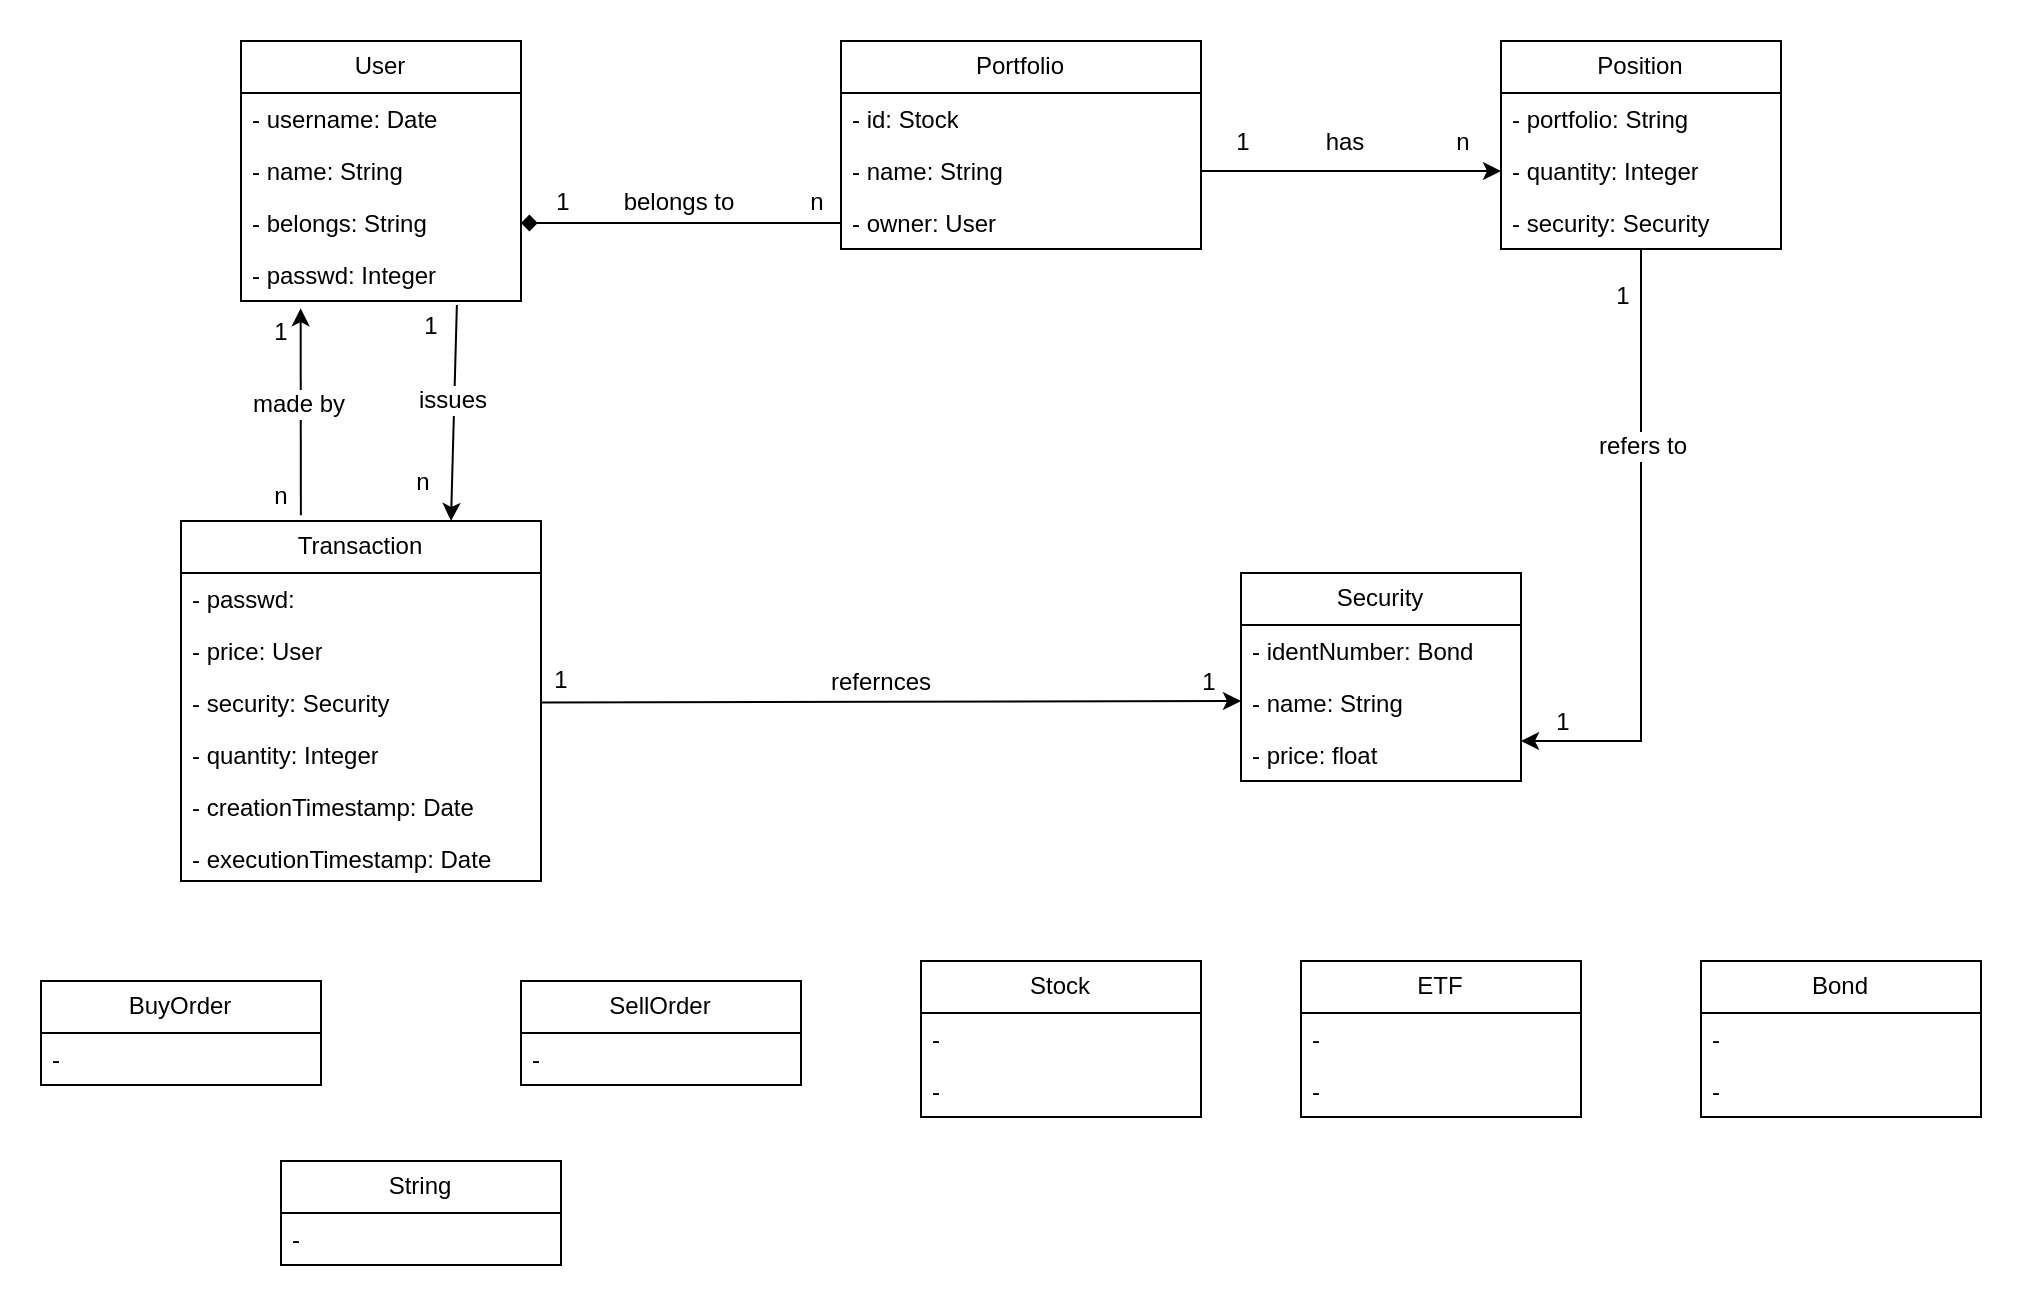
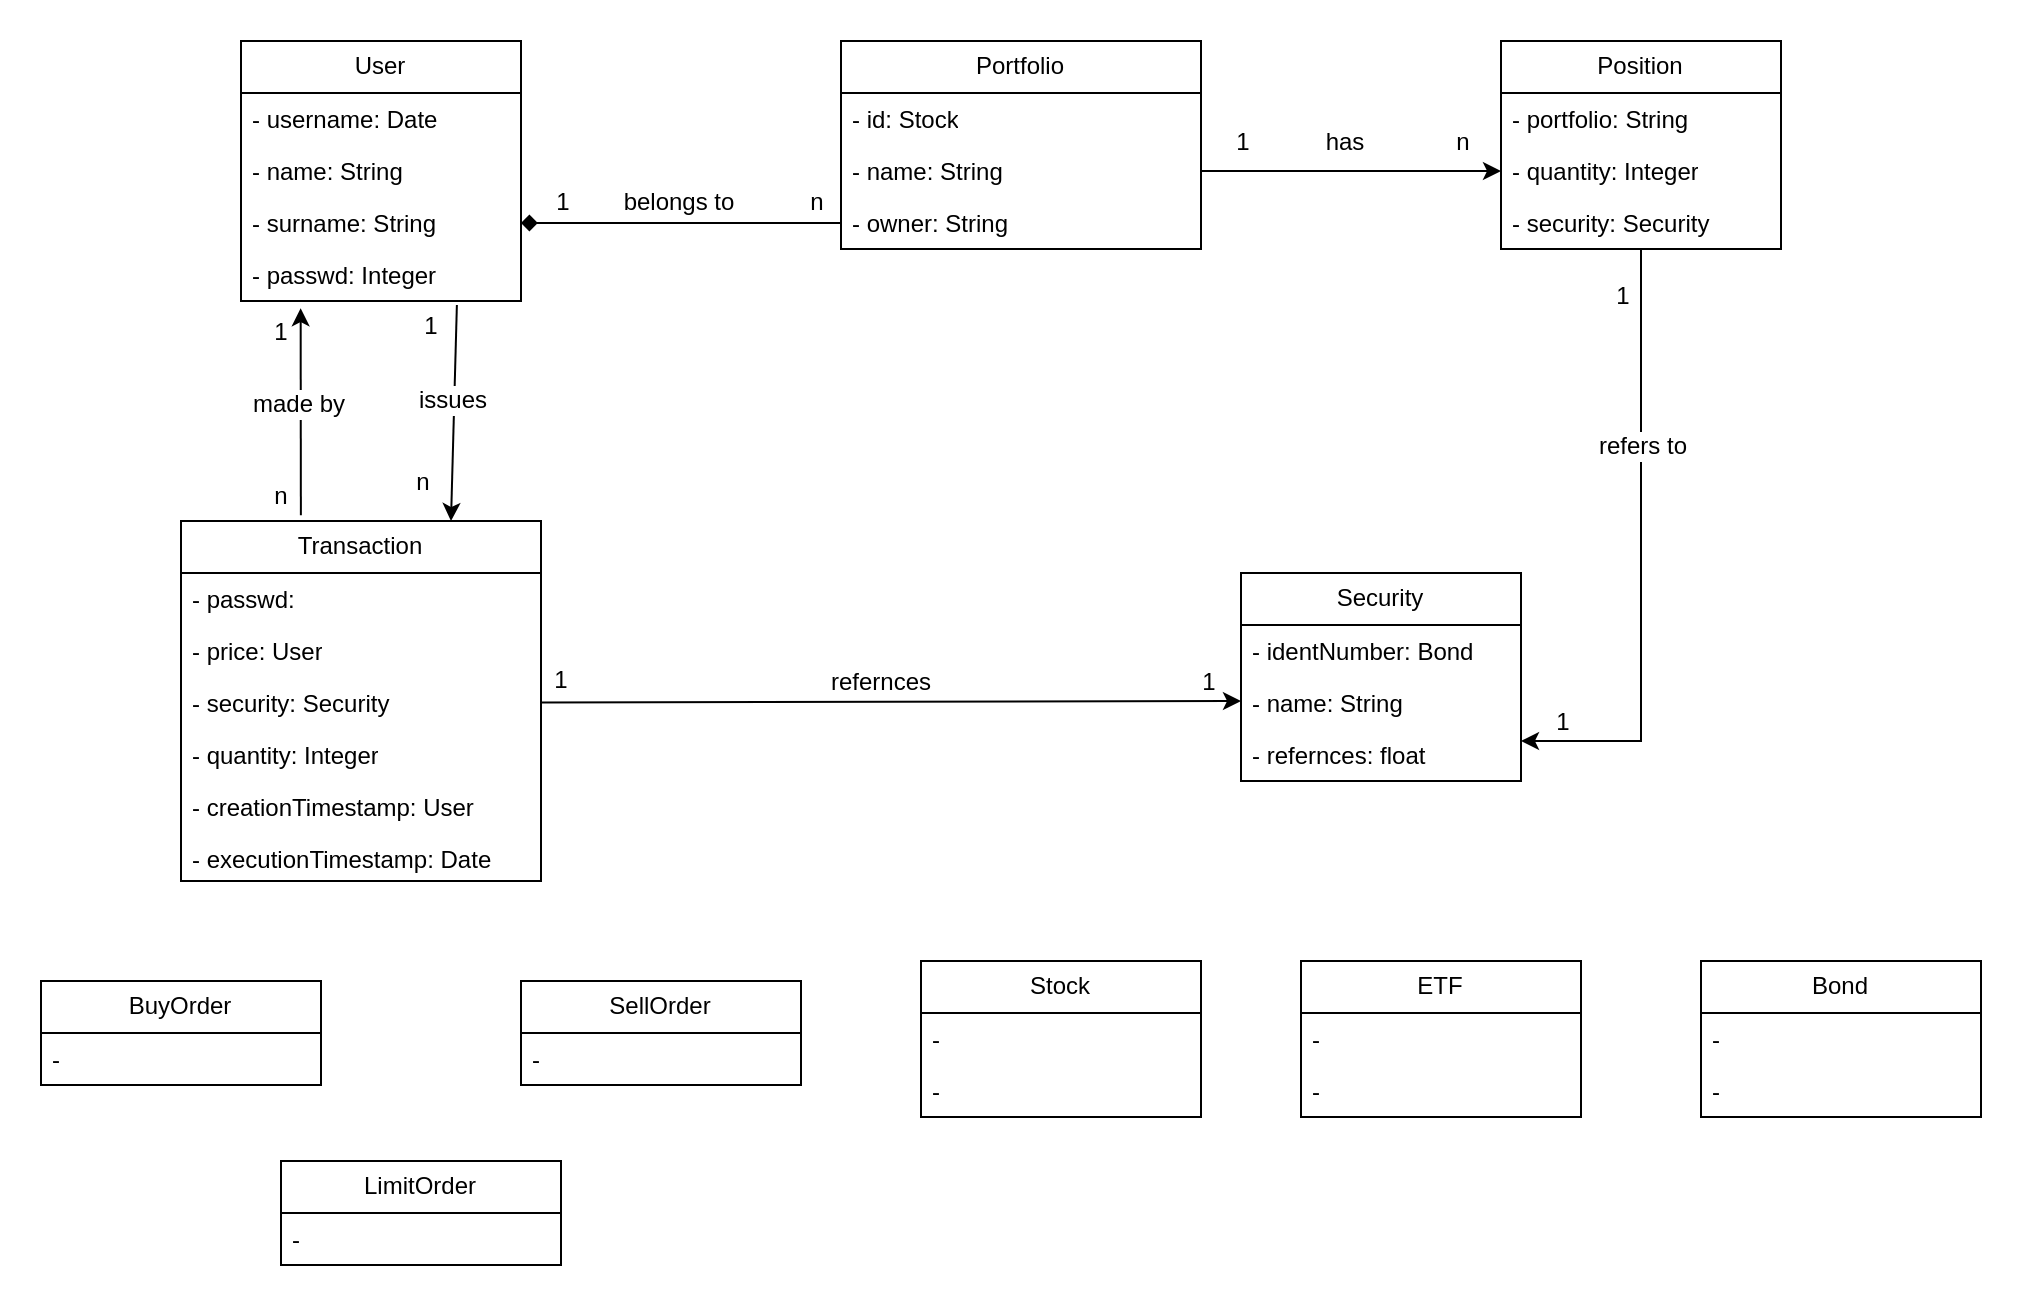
node "- belongs: String": label "- belongs: String" -> "- surname: String"
node "- owner: User": label "- owner: User" -> "- owner: String"
node "- price: float": label "- price: float" -> "- refernces: float"
node "- creationTimestamp: Date": label "- creationTimestamp: Date" -> "- creationTimestamp: User"
node "String": label "String" -> "LimitOrder"
